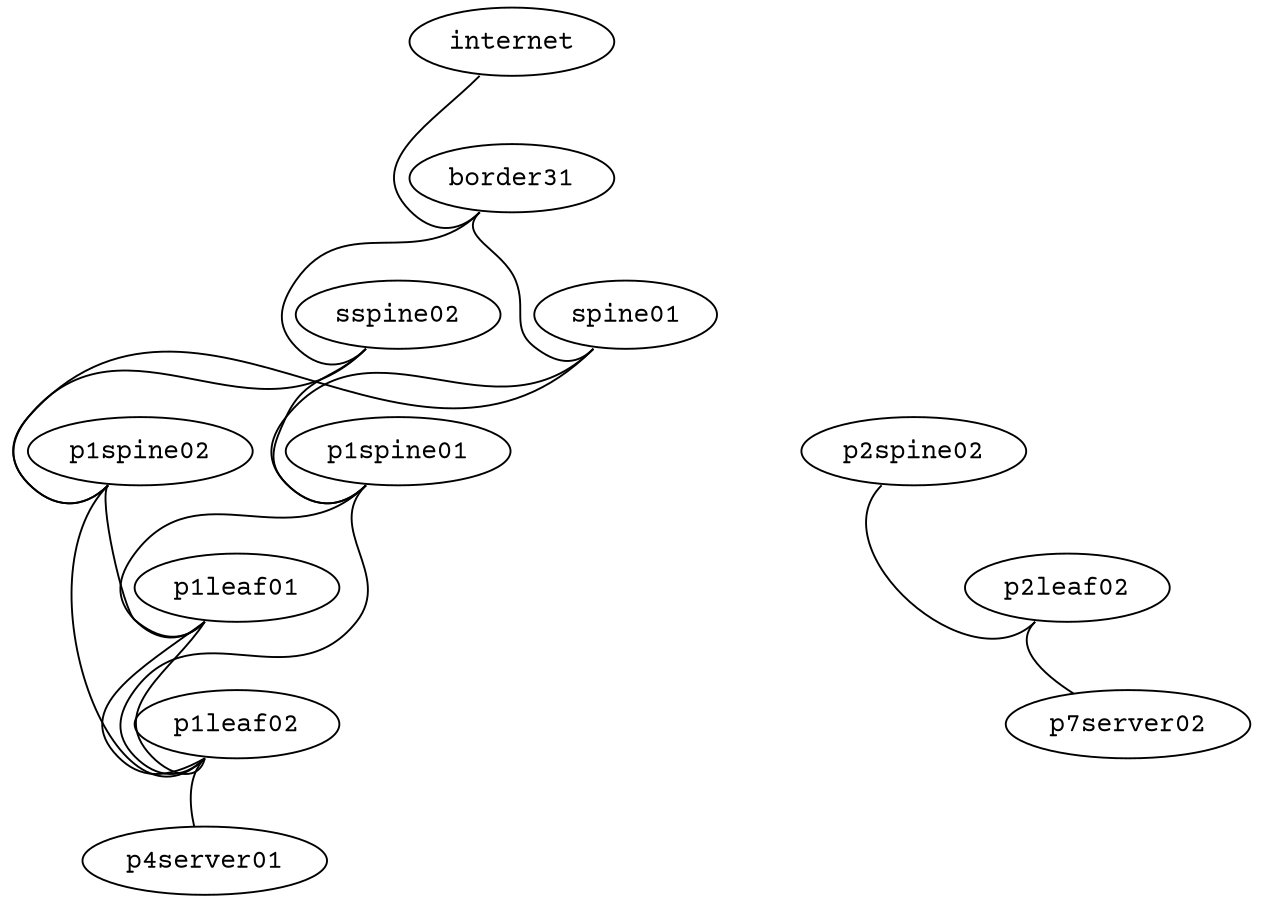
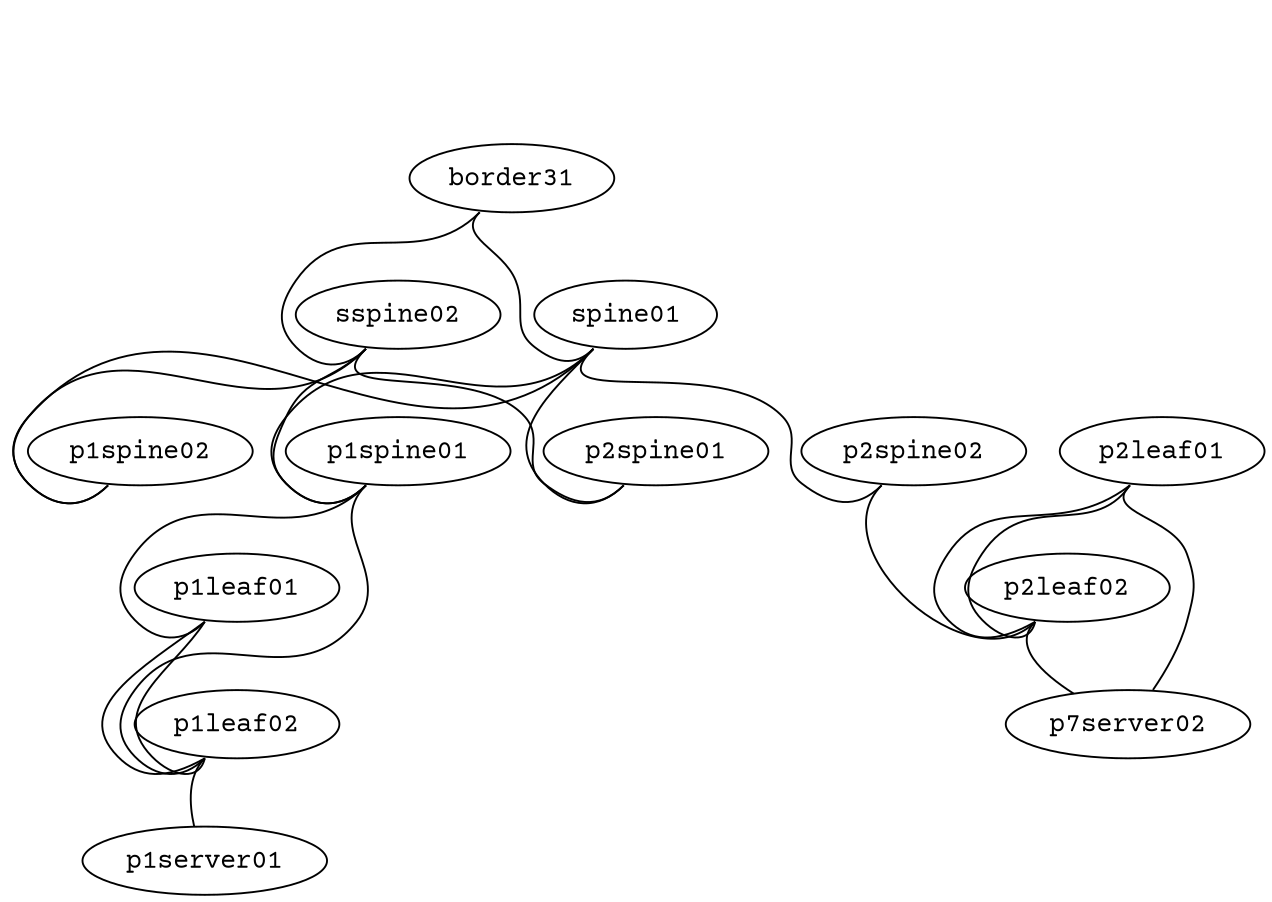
node "internet": removed
edge "spine01" -- "p2spine02": added
node "p2spine01": added
node "p2leaf01": added
edge "p1spine02" -- "p1leaf01": removed
edge "p1spine02" -- "p1leaf02": removed
node "p4server01": label "p4server01" -> "p1server01"
